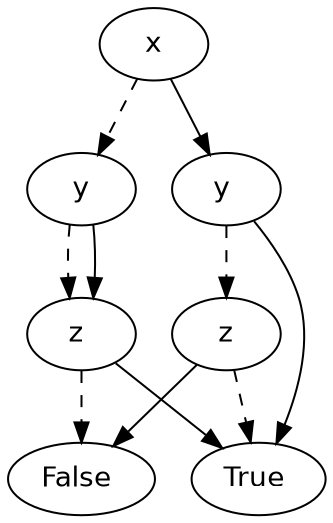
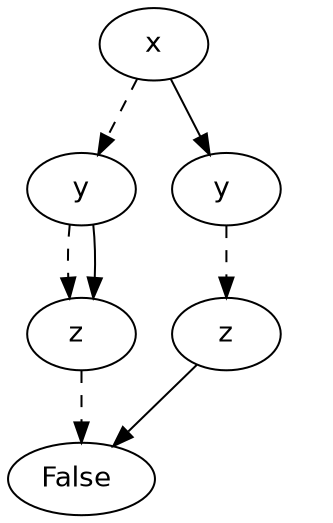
node "True": removed
